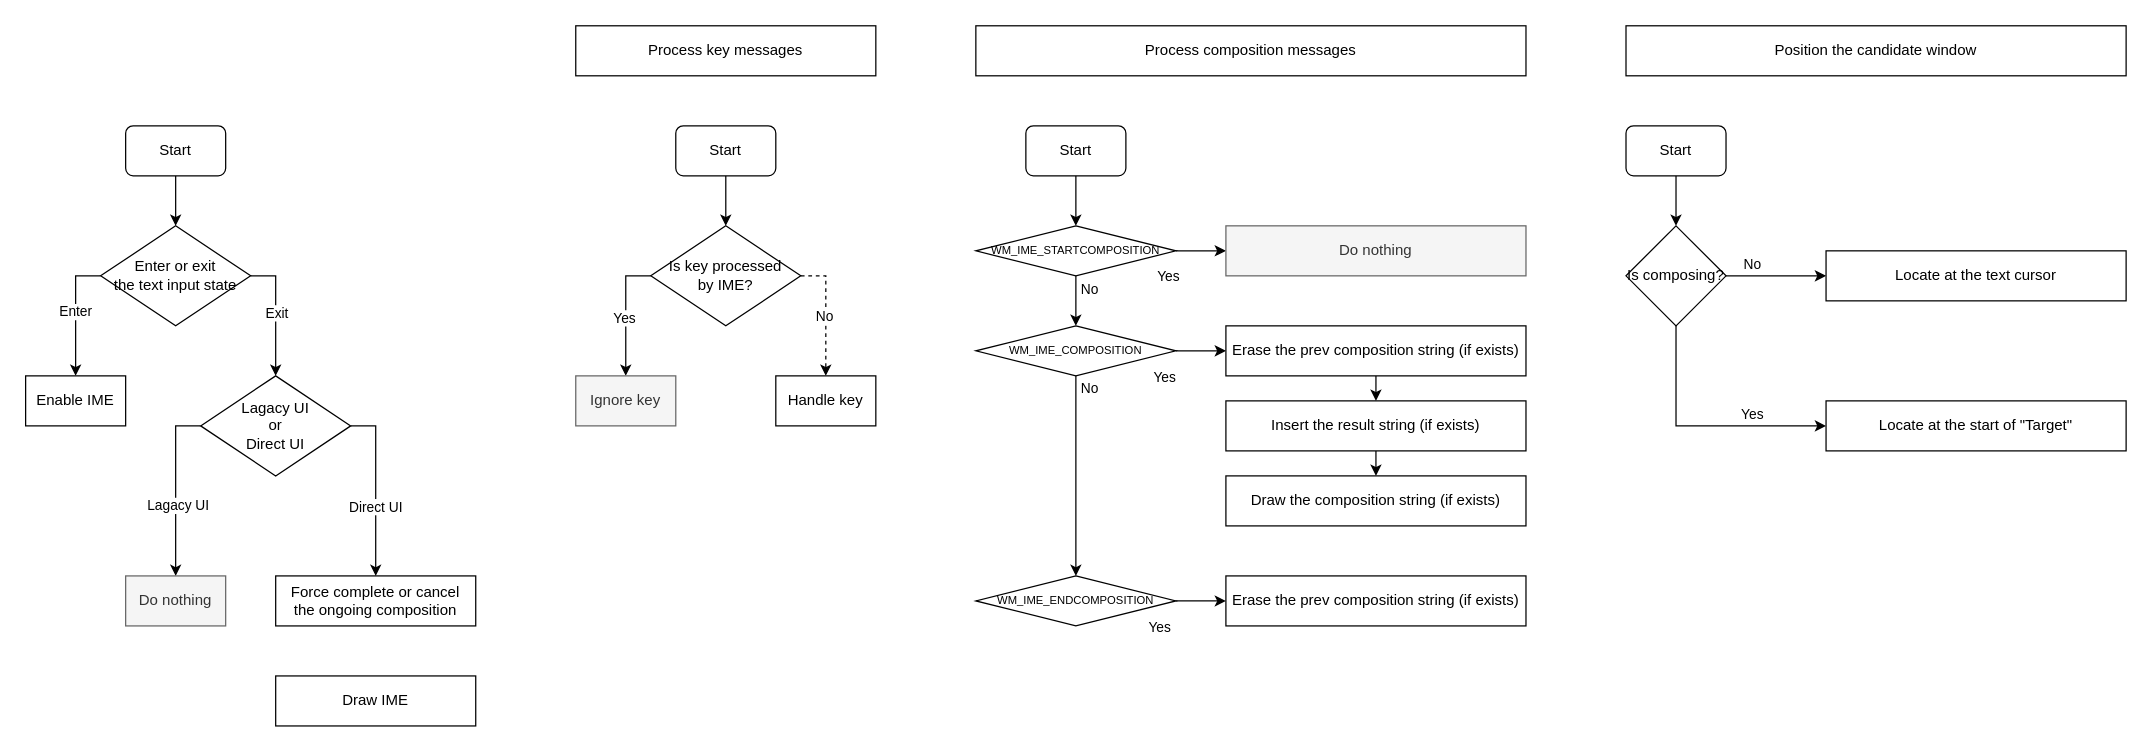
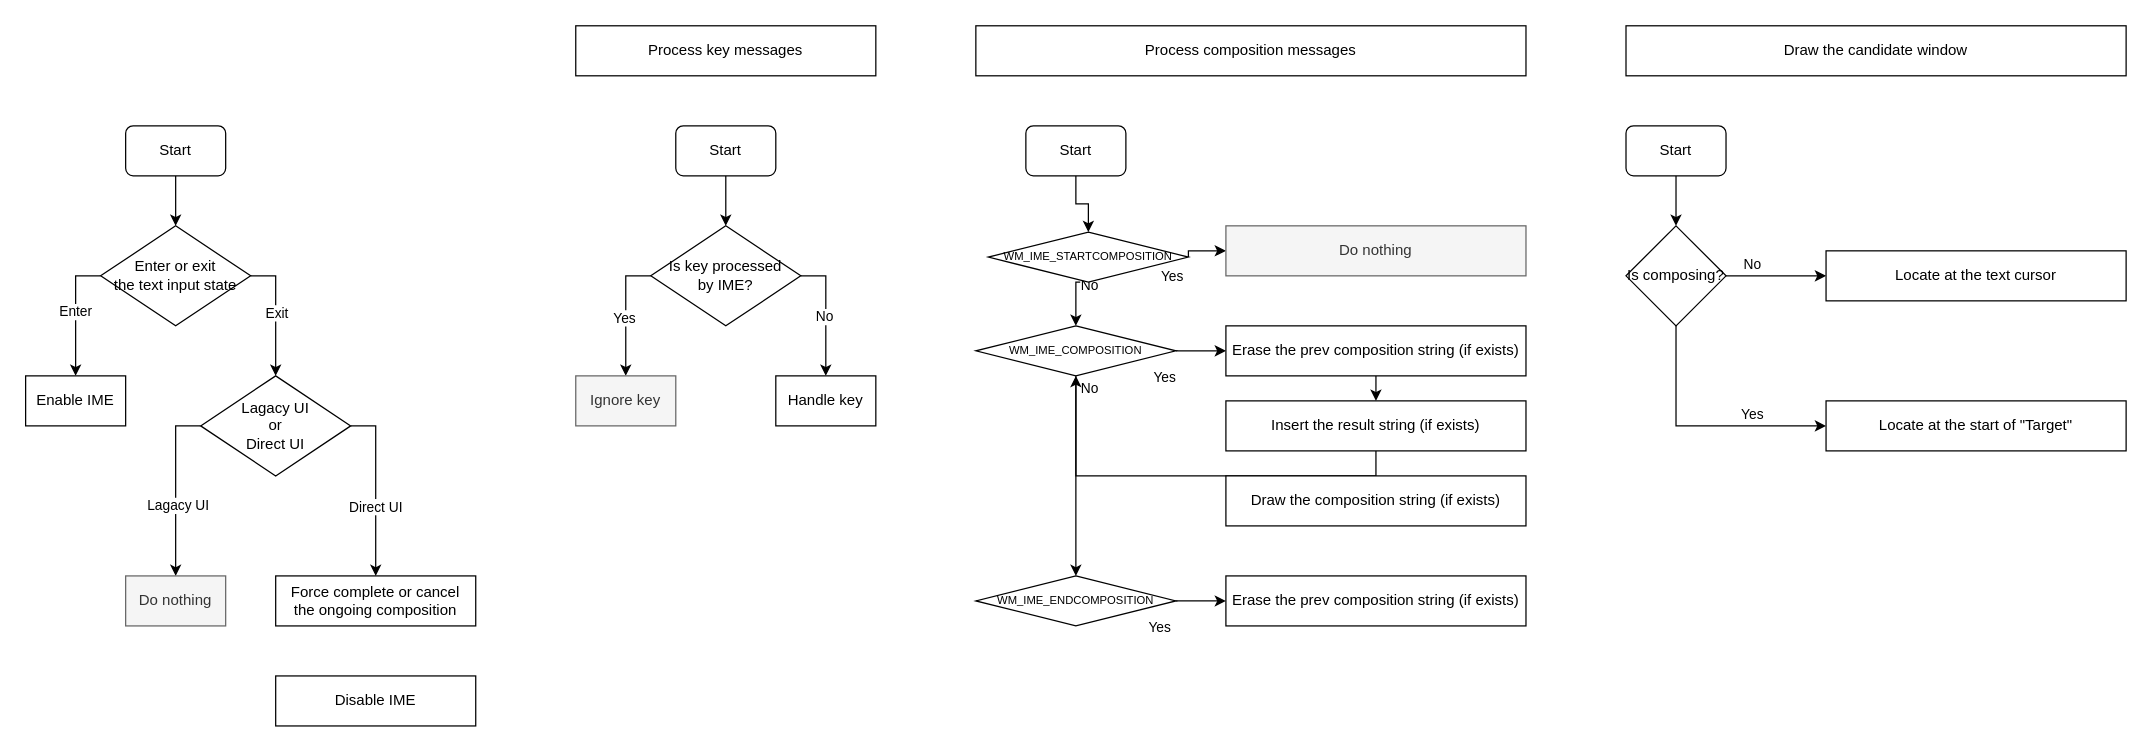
node "Position the candidate window": label "Position the candidate window" -> "Draw the candidate window"
node "WM_IME_STARTCOMPOSITION": moved (1076, 251) -> (1088, 257)
edge "Is key processed by IME?" -> "Handle key": style dashed -> solid
edge "Insert the result string (if exists)" -> "Draw the composition string (if exists)": now "Insert the result string (if exists)" -> "WM_IME_COMPOSITION"
node "Draw IME": label "Draw IME" -> "Disable IME"
